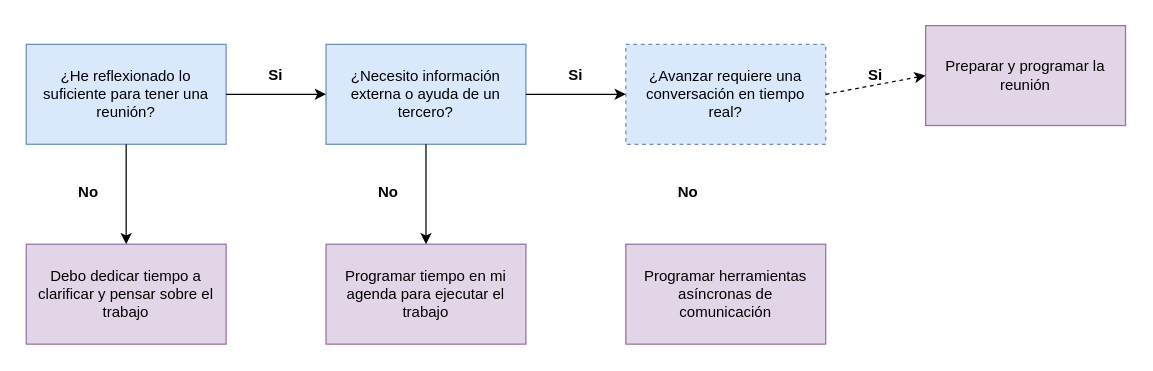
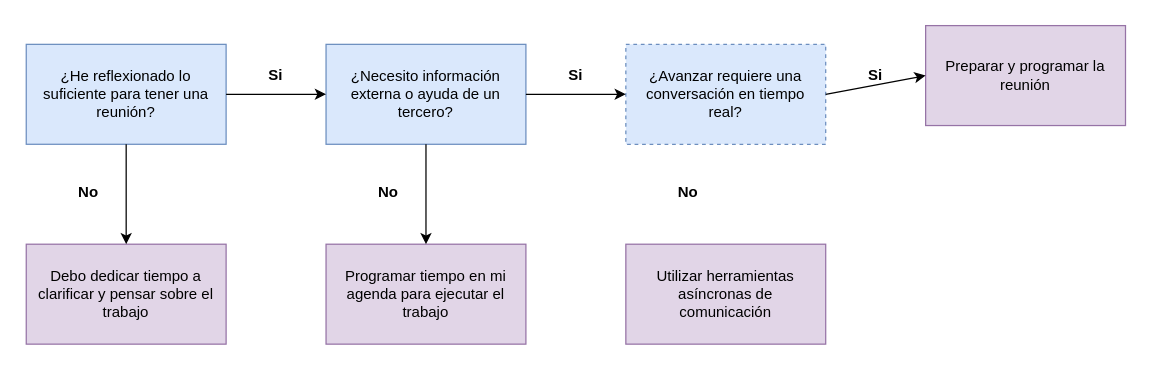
edge "¿Avanzar requiere una conversación en tiempo real?" -> "Preparar y programar la reunión": style dashed -> solid
node "Programar herramientas asíncronas de comunicación": label "Programar herramientas asíncronas de comunicación" -> "Utilizar herramientas asíncronas de comunicación"
